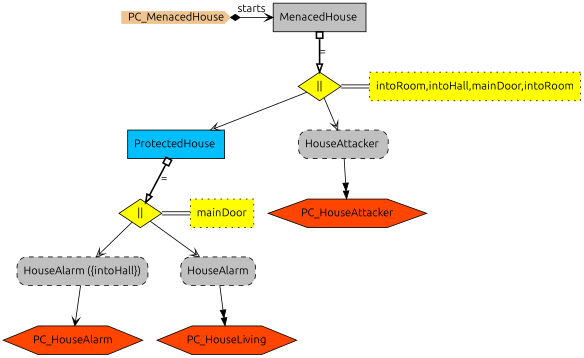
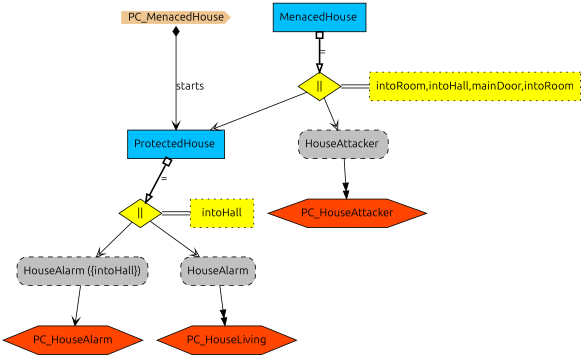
edge "PC_MenacedHouse" -- "MenacedHouse": now "PC_MenacedHouse" -- "ProtectedHouse"
node "MenacedHouse": fillcolor gray -> deepskyblue
node "mainDoor": label "mainDoor" -> "intoHall"
